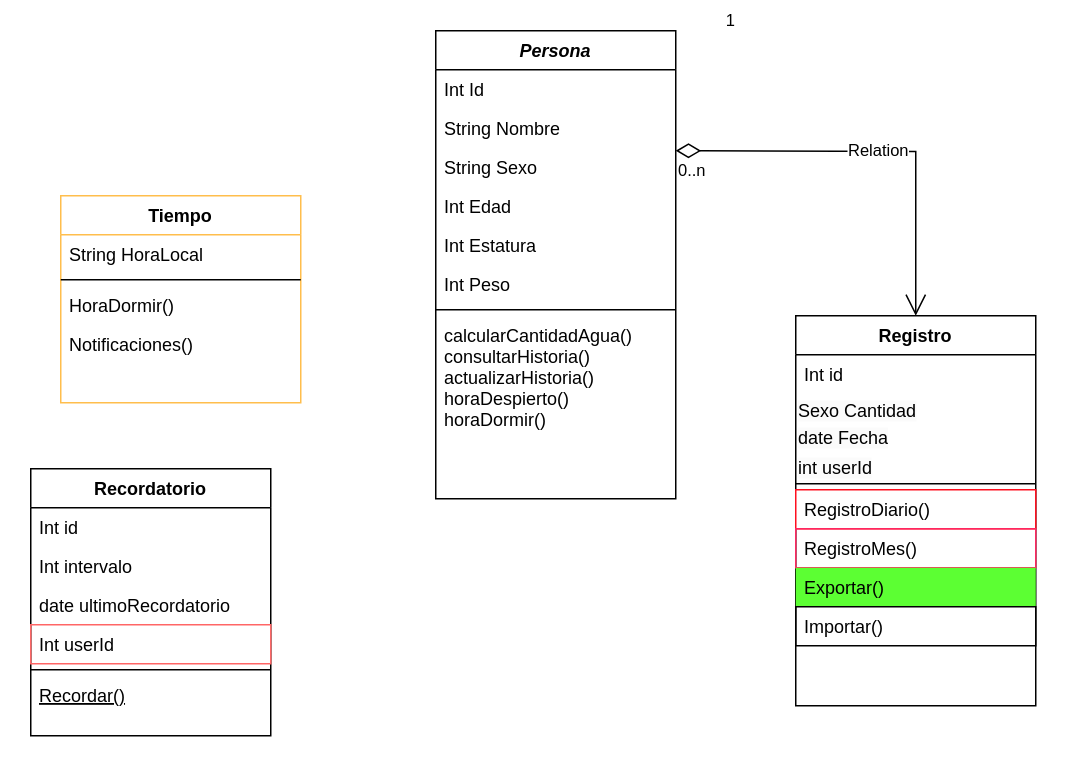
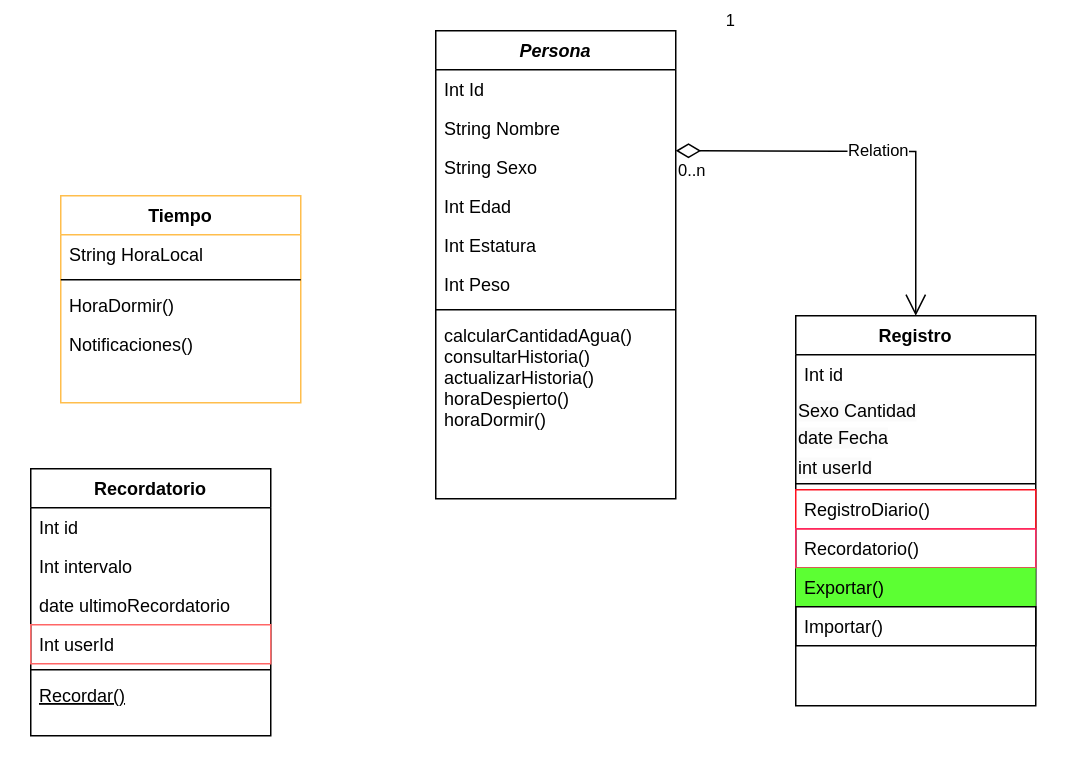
node "RegistroMes()": label "RegistroMes()" -> "Recordatorio()"
